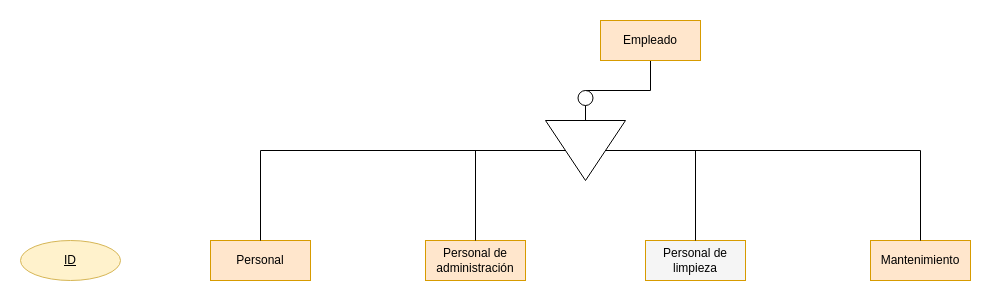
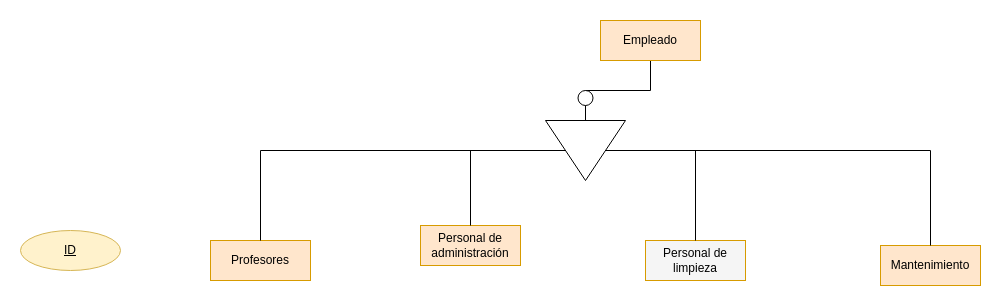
node "ID": moved (71, 261) -> (71, 251)
node "Personal": label "Personal" -> "Profesores"
node "Personal de administración": moved (476, 261) -> (471, 246)
node "Mantenimiento": moved (921, 261) -> (931, 266)
